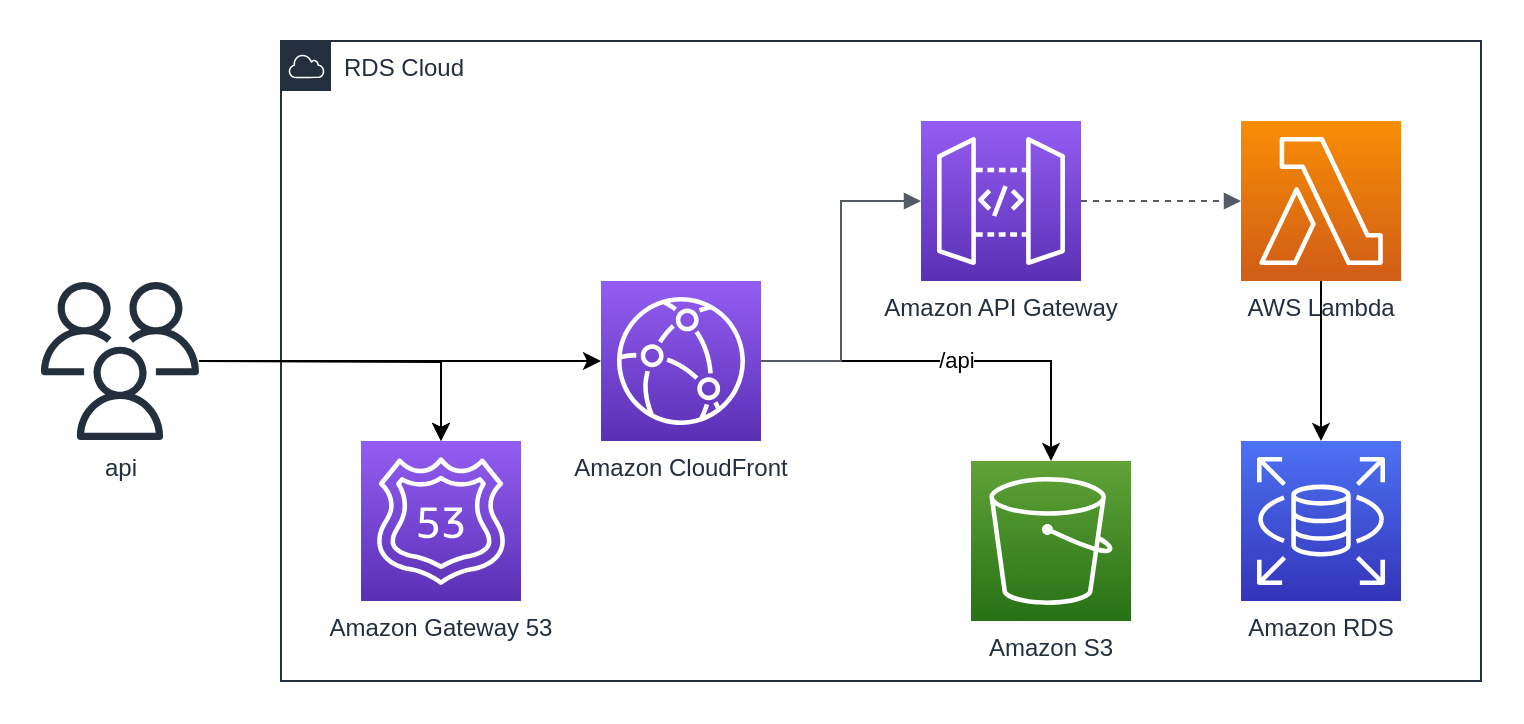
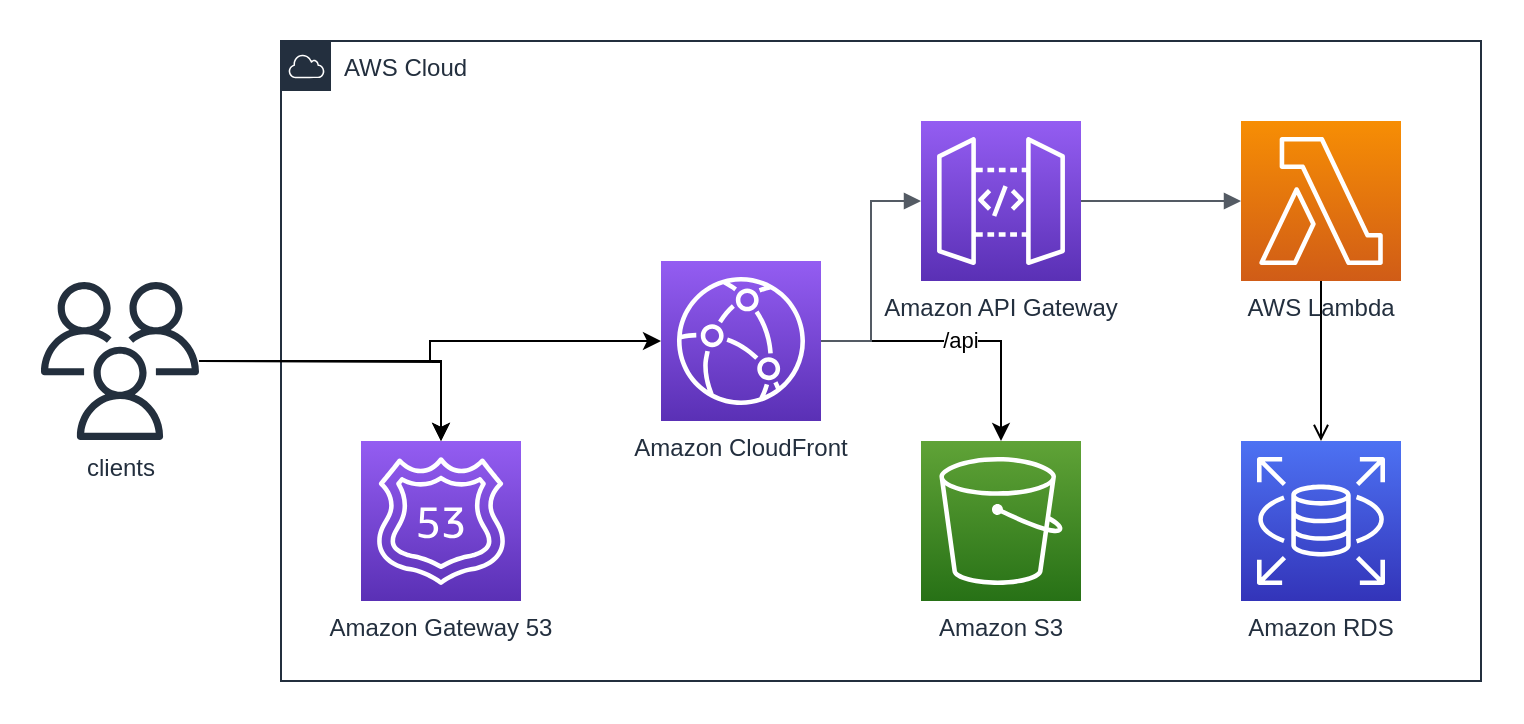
node "RDS Cloud": label "RDS Cloud" -> "AWS Cloud"
edge "Amazon API Gateway" -> "AWS Lambda": style dashed -> solid
node "Amazon CloudFront": moved (681, 361) -> (741, 341)
edge "AWS Lambda" -> "Amazon RDS": arrowhead classic -> open
node "api": label "api" -> "clients"
node "Amazon S3": moved (1051, 541) -> (1001, 521)
